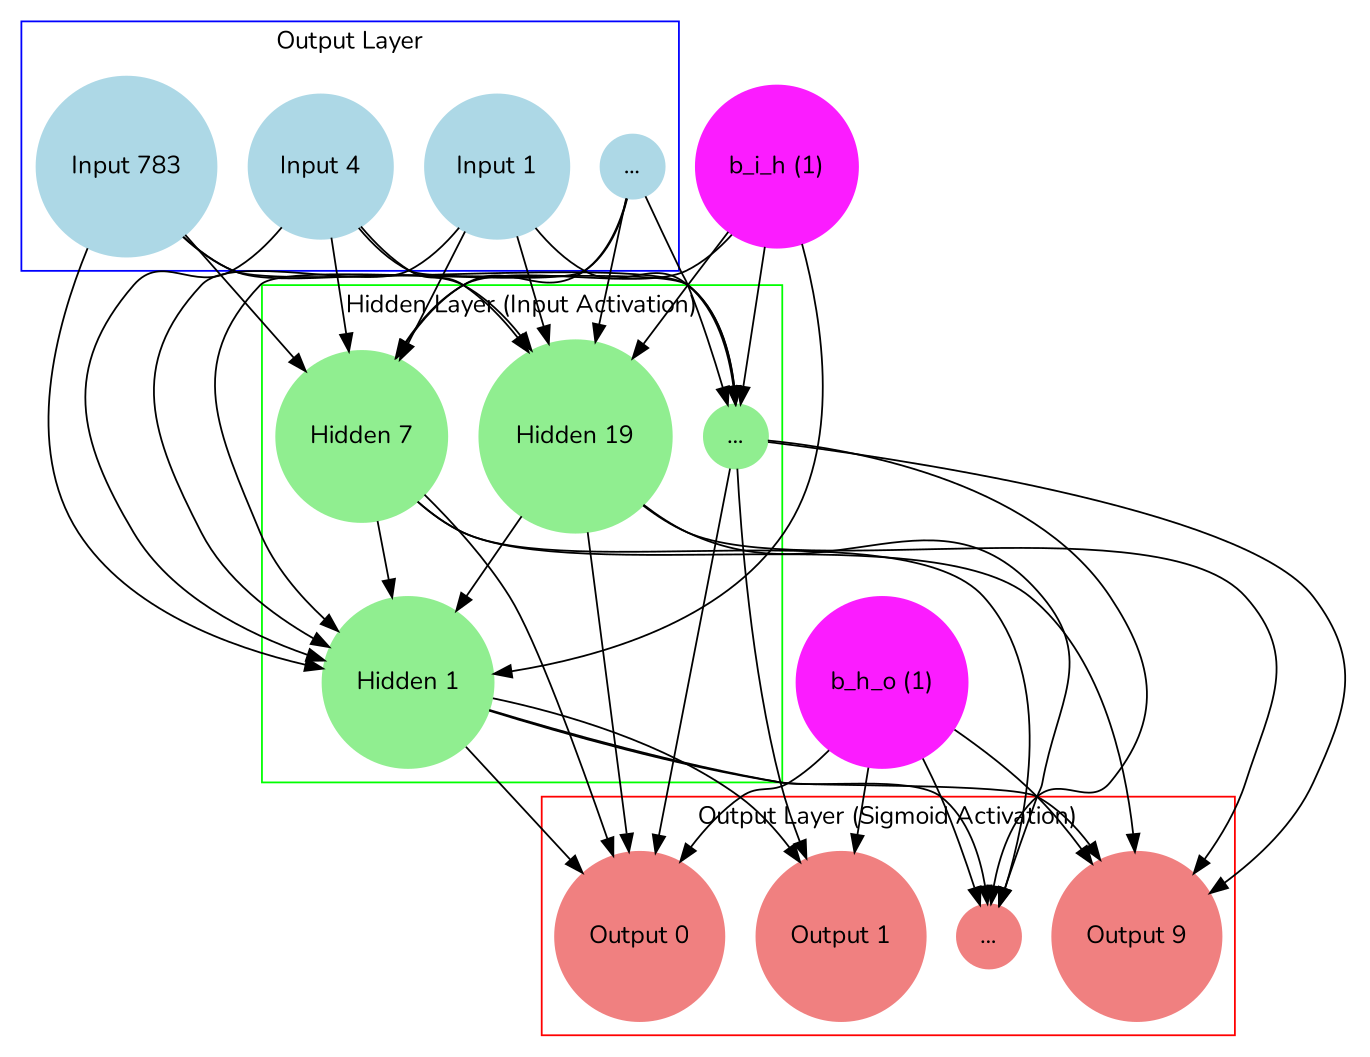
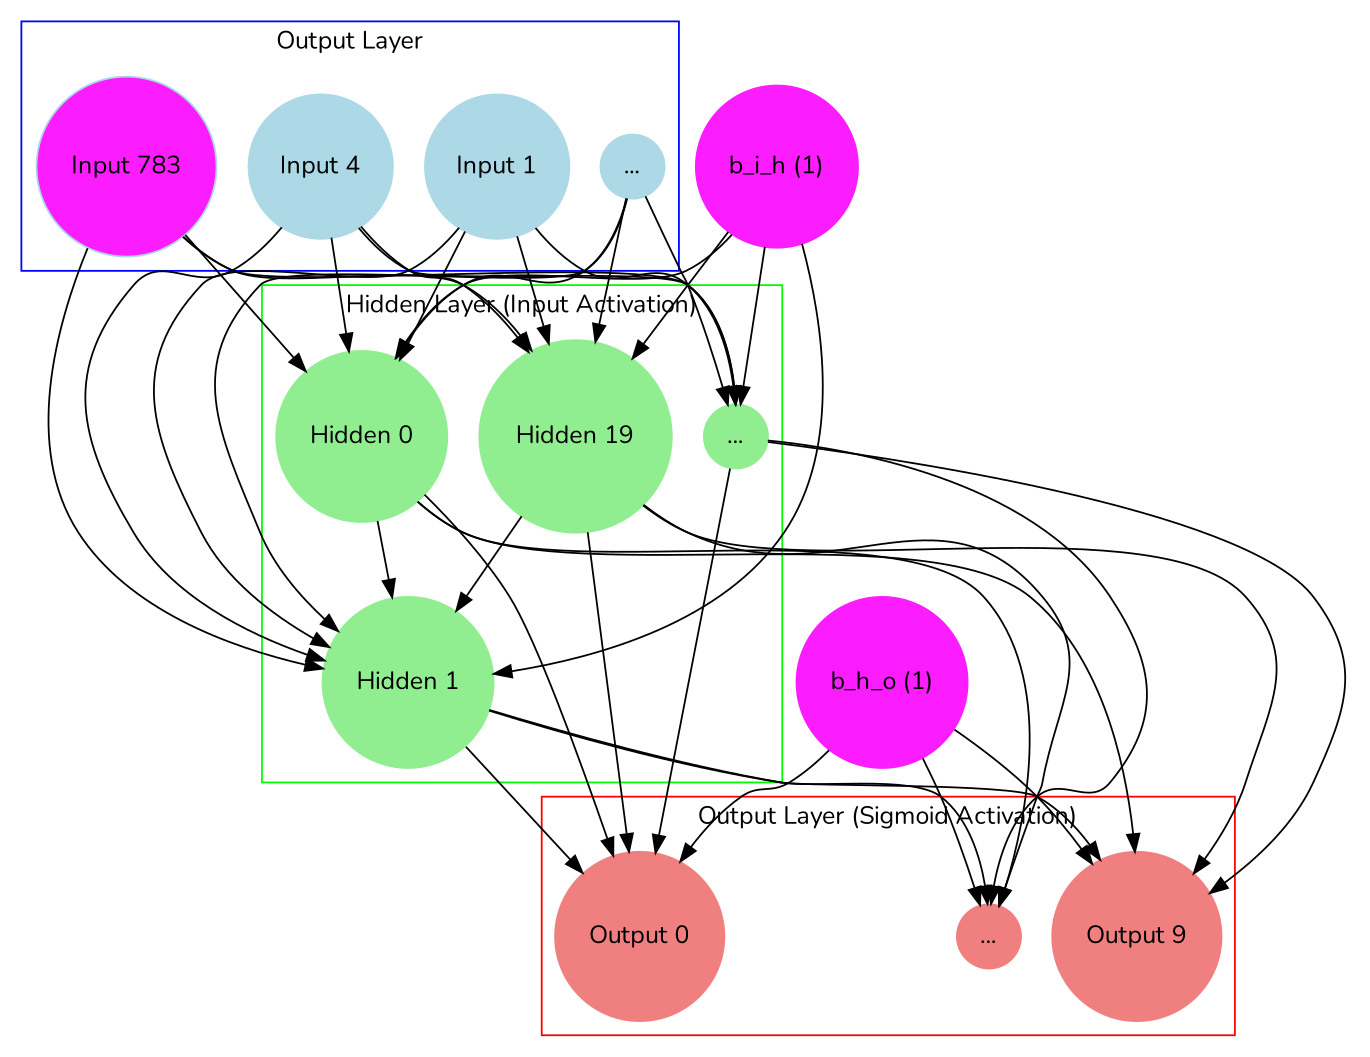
node "Input 783": fillcolor lightblue -> #fb1cff
node "Hidden 7": label "Hidden 7" -> "Hidden 0"
node "Output 1": removed
